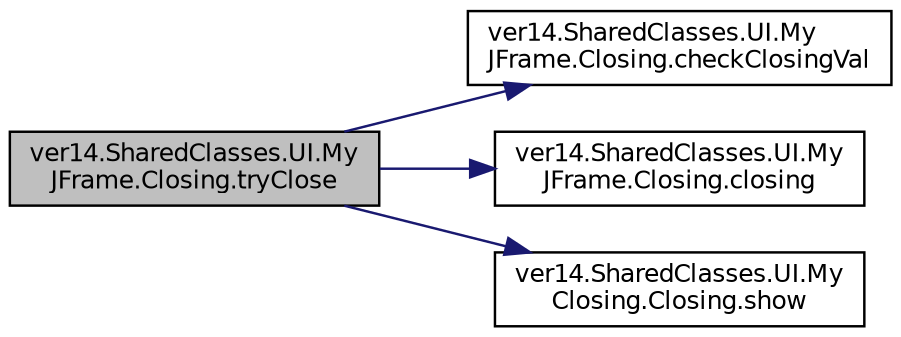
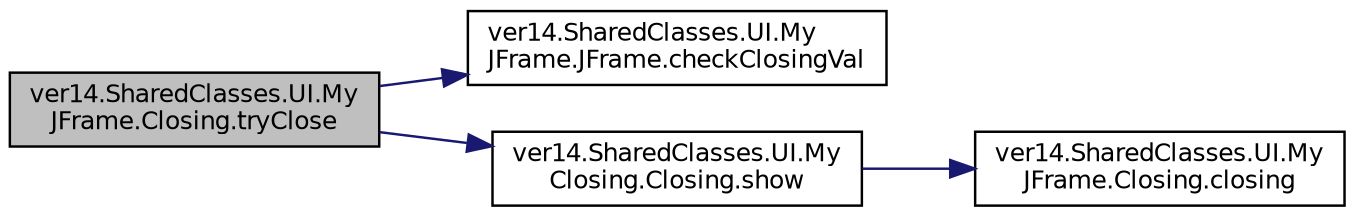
node "ver14.SharedClasses.UI.My JFrame.Closing.checkClosingVal": label "ver14.SharedClasses.UI.My JFrame.Closing.checkClosingVal" -> "ver14.SharedClasses.UI.My JFrame.JFrame.checkClosingVal"
edge "ver14.SharedClasses.UI.My JFrame.Closing.tryClose" -> "ver14.SharedClasses.UI.My JFrame.Closing.closing": now "ver14.SharedClasses.UI.My Closing.Closing.show" -> "ver14.SharedClasses.UI.My JFrame.Closing.closing"
